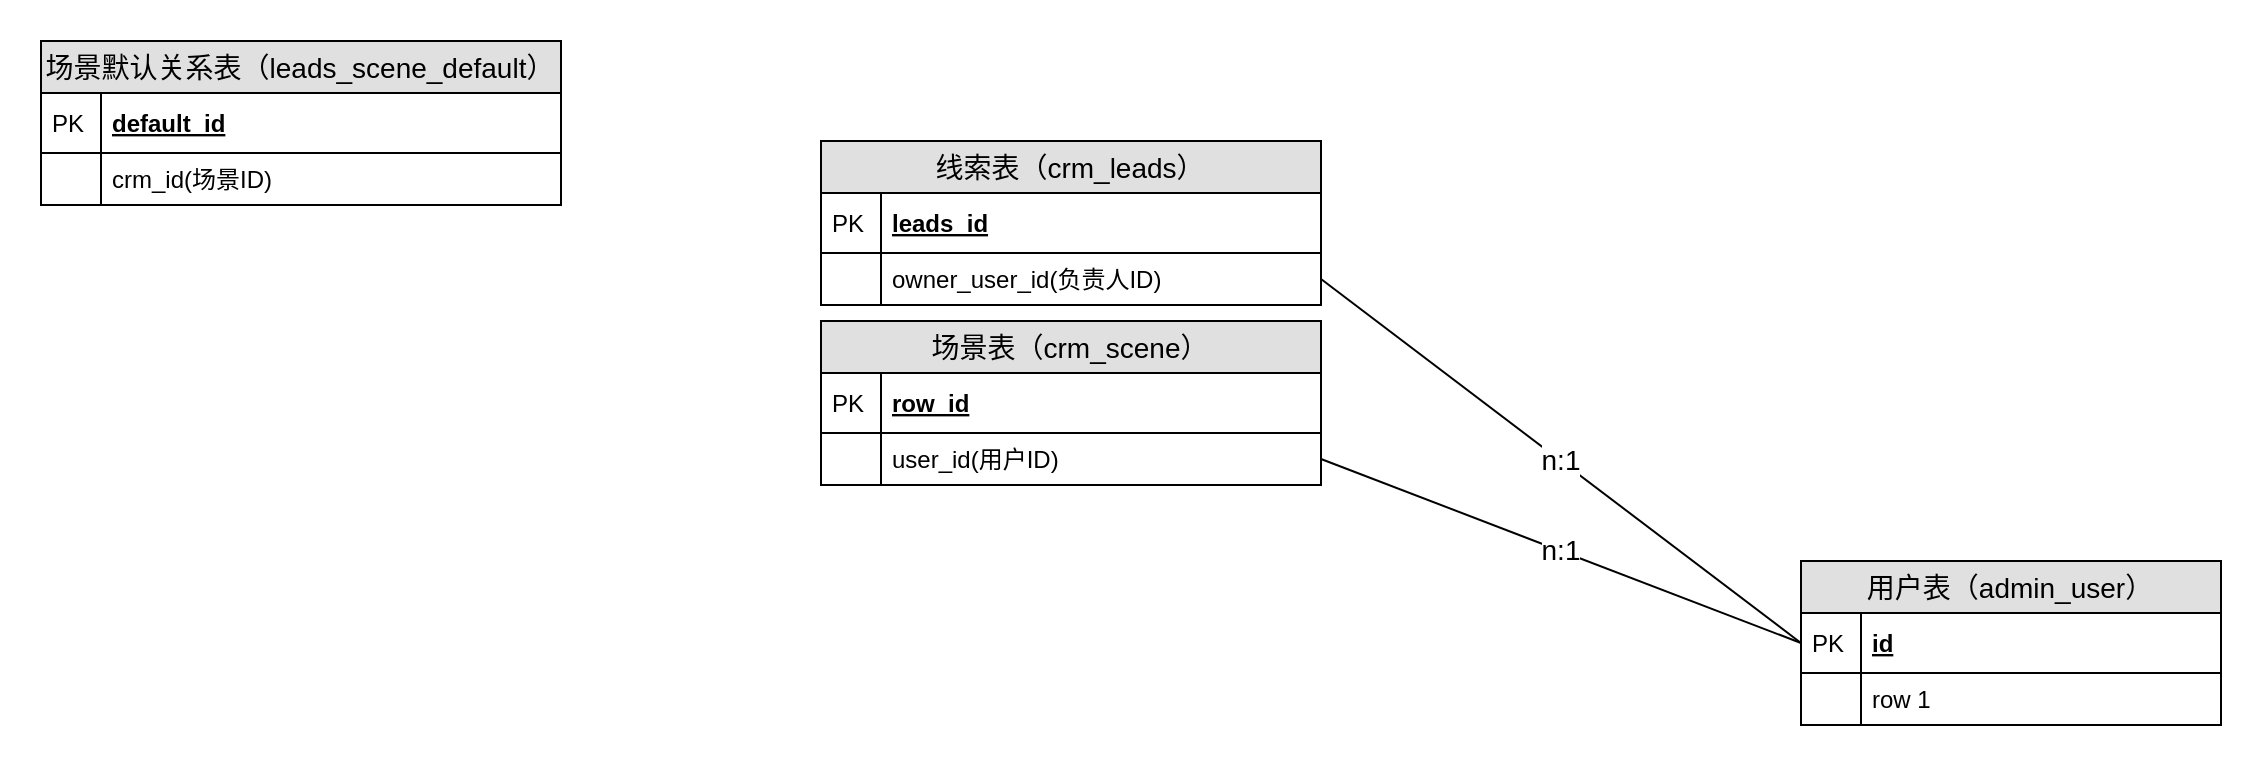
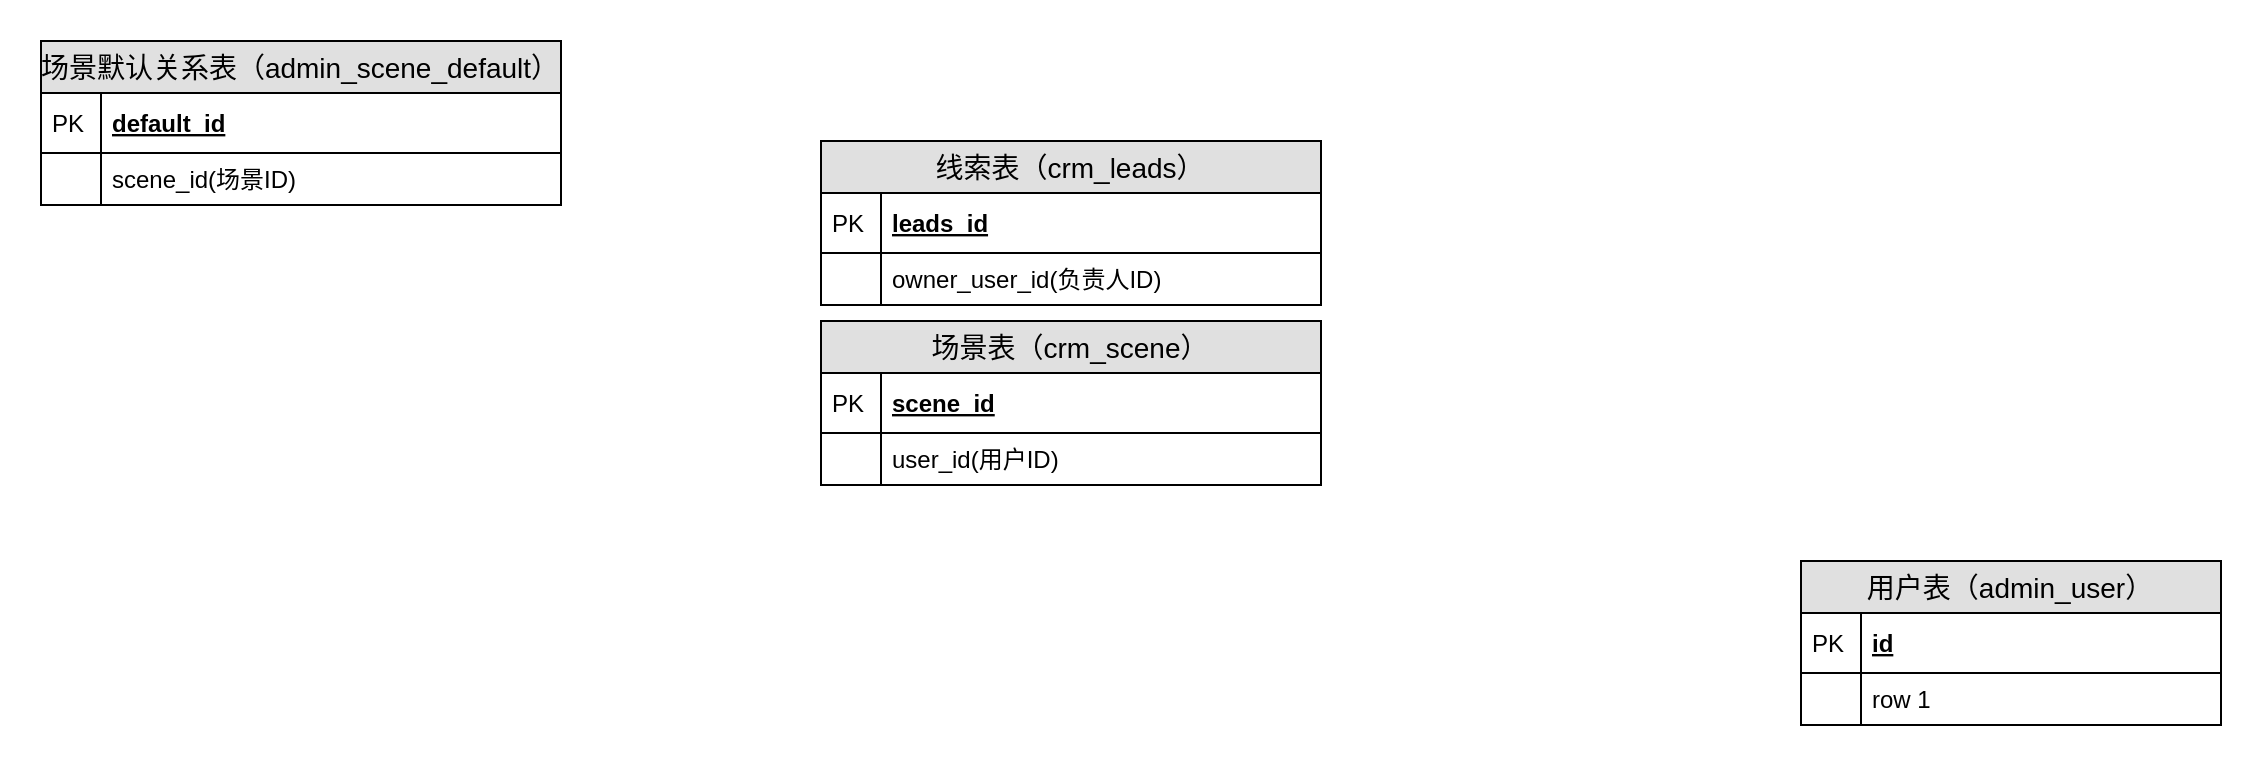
node "场景默认关系表（leads_scene_default）": label "场景默认关系表（leads_scene_default）" -> "场景默认关系表（admin_scene_default）"
node "crm_id(场景ID)": label "crm_id(场景ID)" -> "scene_id(场景ID)"
node "row_id": label "row_id" -> "scene_id"
edge "user_id(用户ID)" -- "用户表（admin_user）": removed, label "n:1"
edge "owner_user_id(负责人ID)" -- "id": removed, label "n:1"
